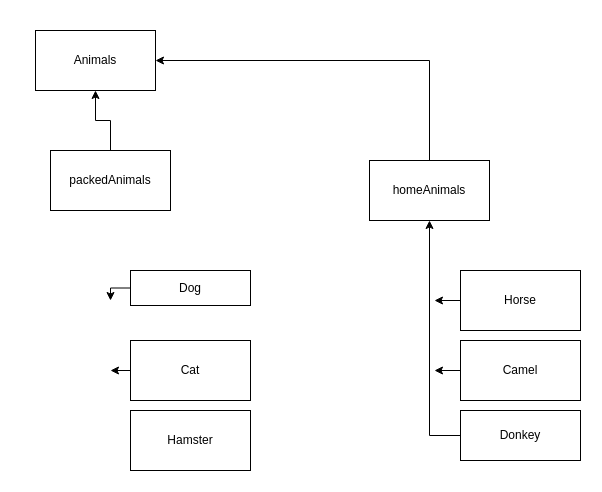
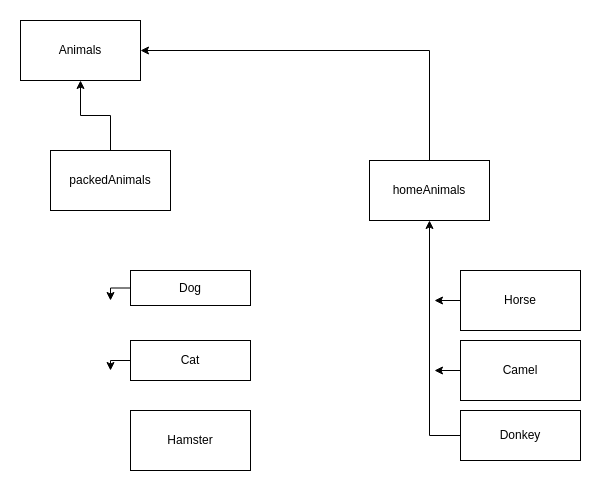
node "Animals": moved (96, 61) -> (81, 51)
node "Cat": size 120x60 -> 120x40
